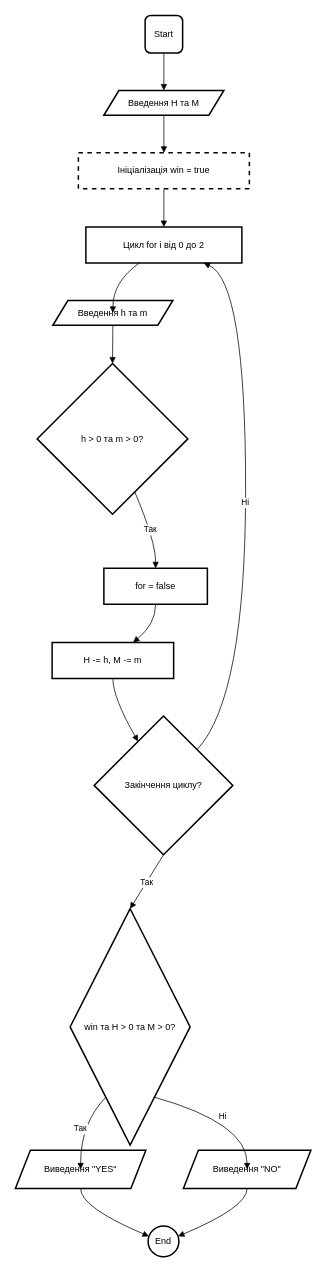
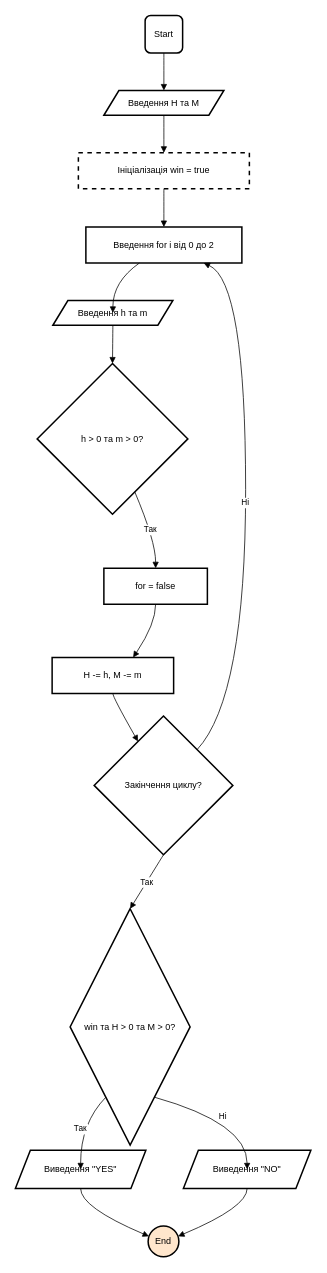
node "Цикл for i від 0 до 2": label "Цикл for i від 0 до 2" -> "Введення for i від 0 до 2"
node "H -= h, M -= m": moved (113, 660) -> (113, 675)
node "End": fillcolor #ffffff -> #ffe6cc
